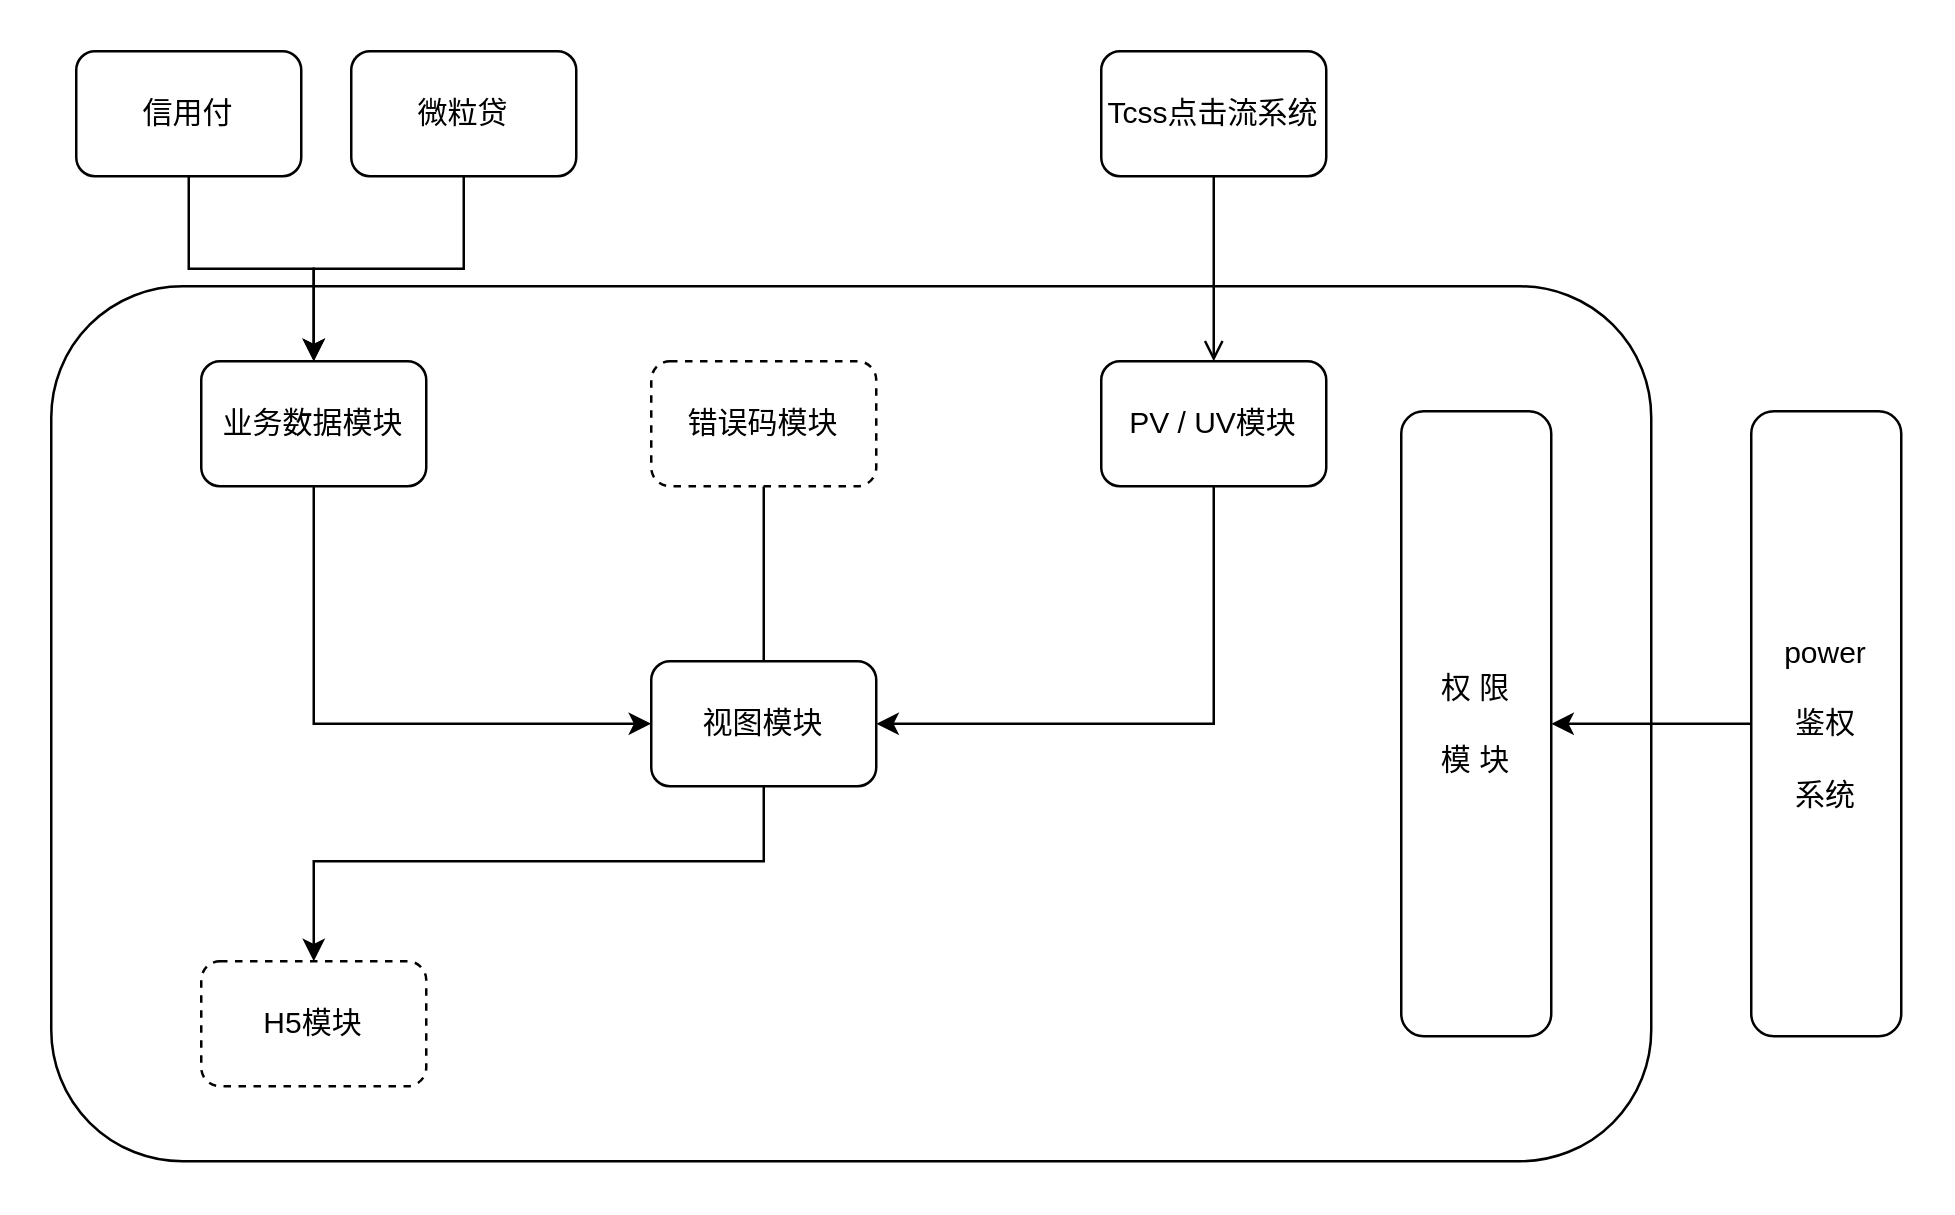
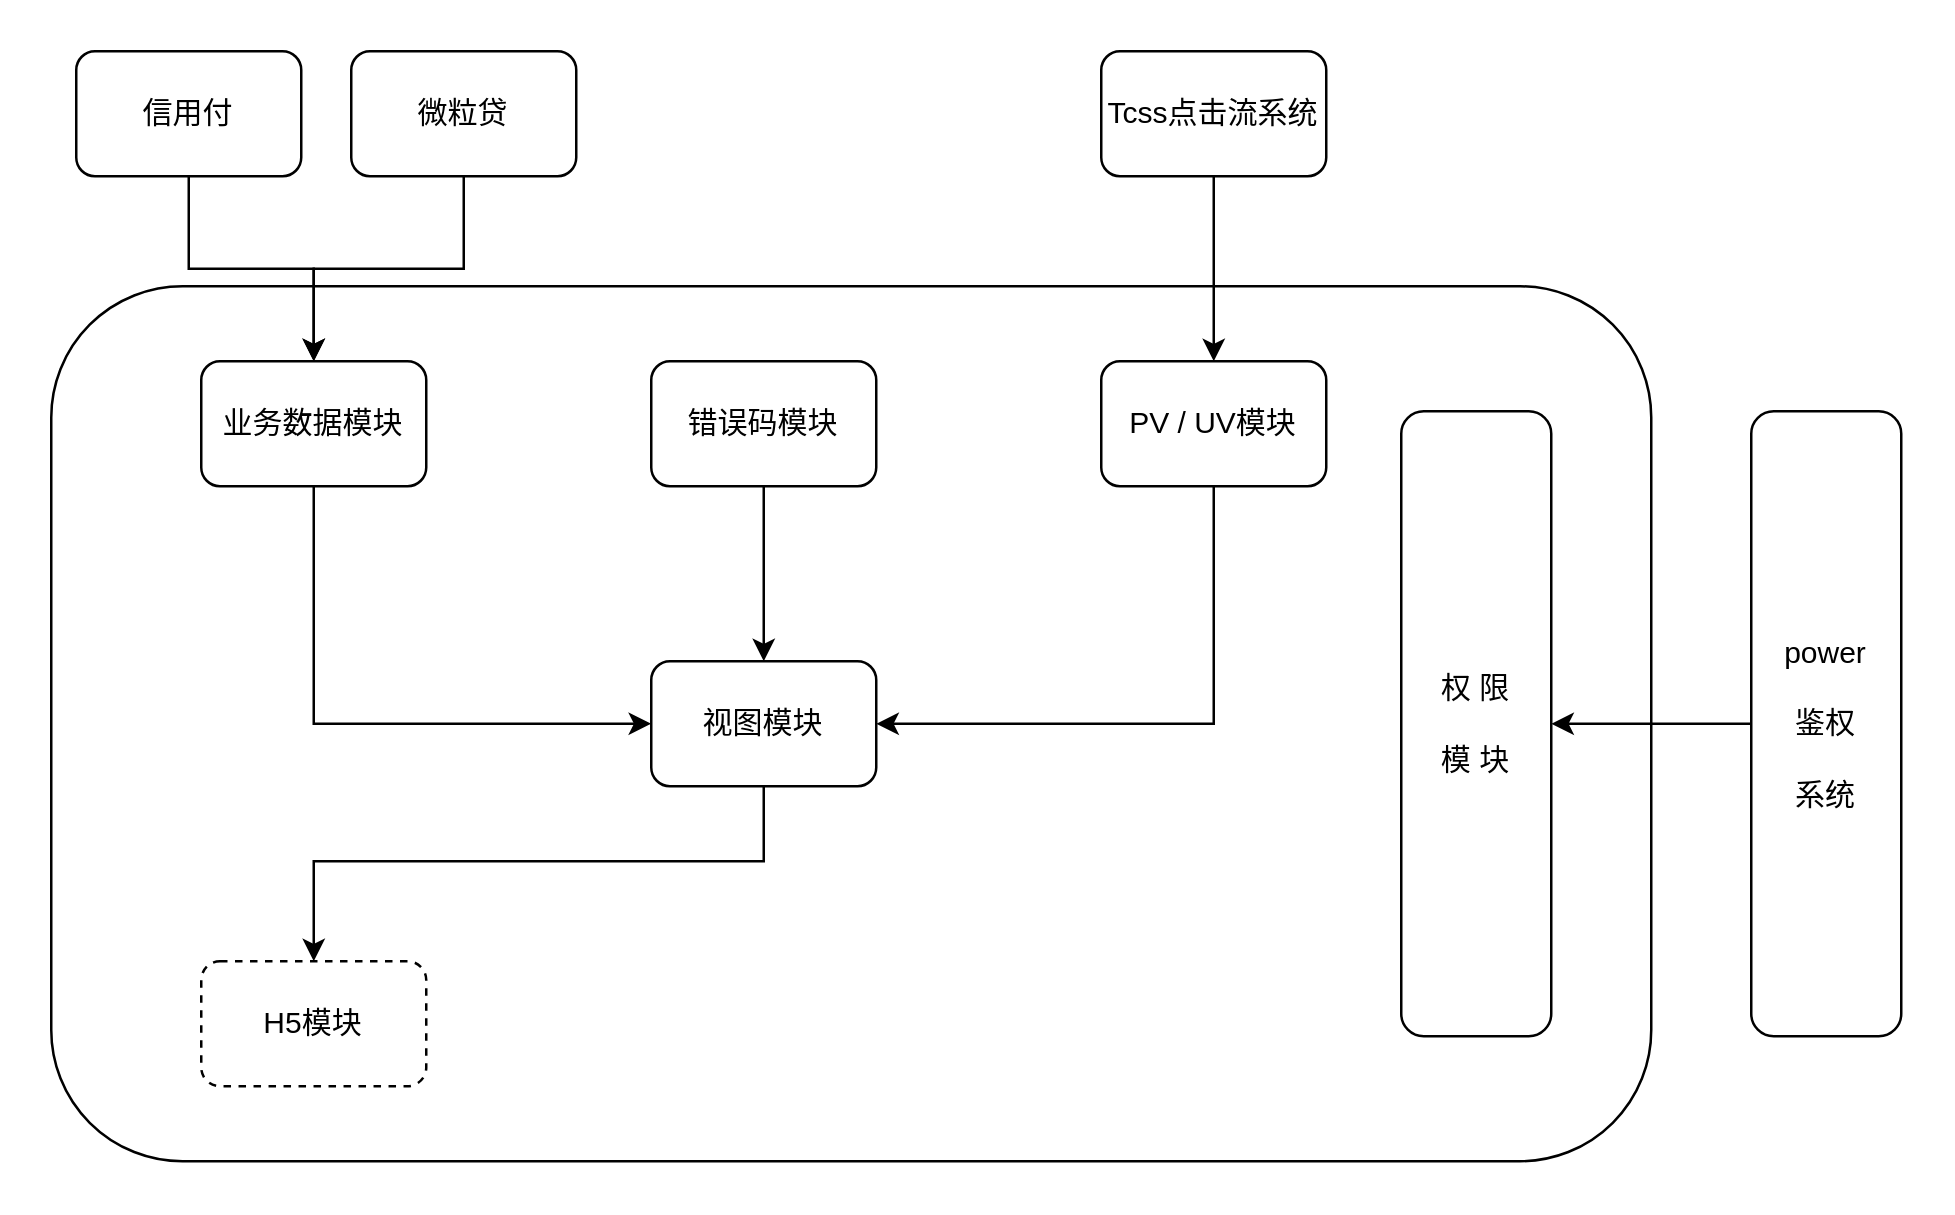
edge "Tcss点击流系统" -> "PV / UV模块": arrowhead open -> classic
node "错误码模块": style dashed -> solid
edge "错误码模块" -- "视图模块": arrowhead none -> classic
